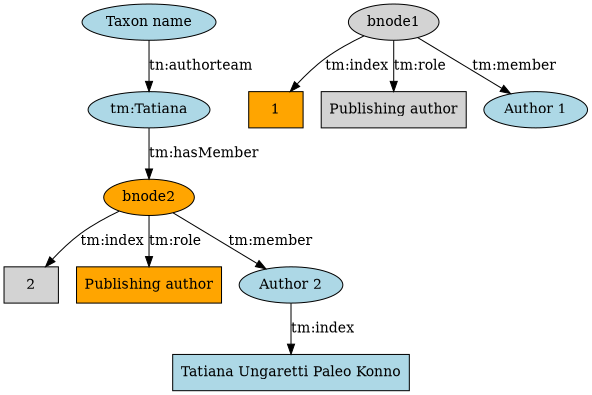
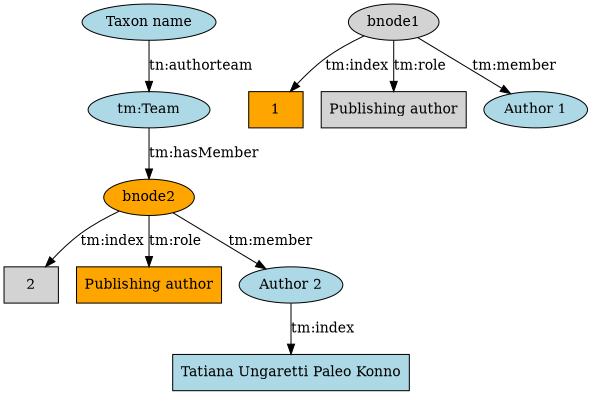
node "tm:Tatiana": label "tm:Tatiana" -> "tm:Team"
